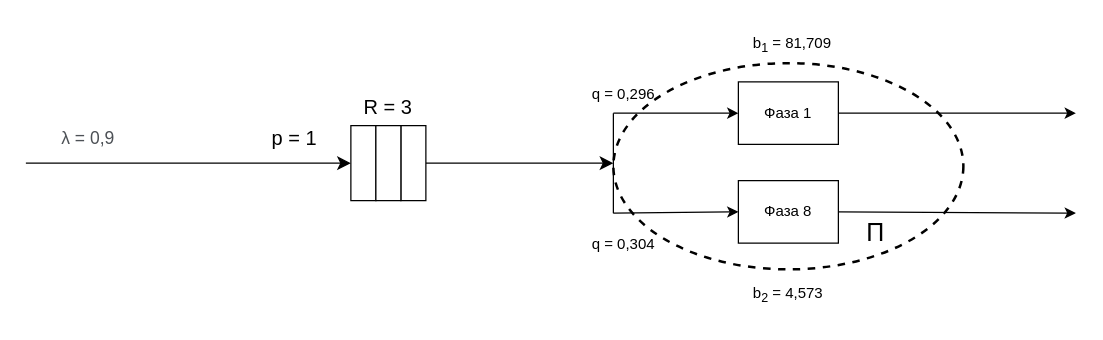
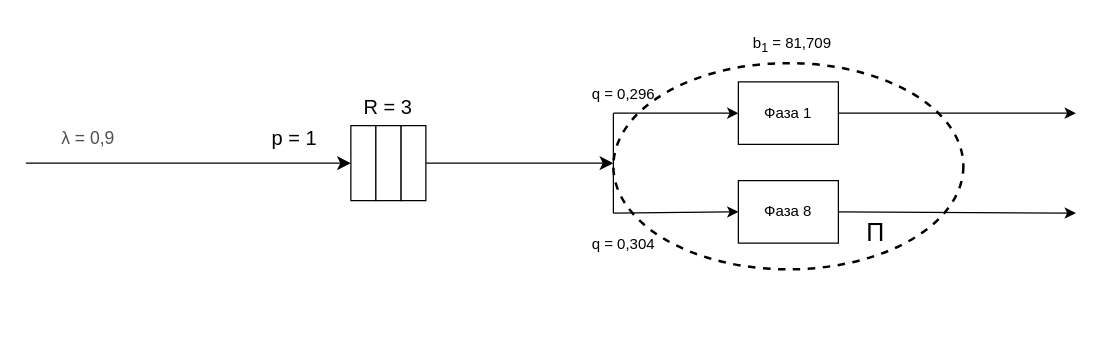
node "b2 = 4,573": removed
